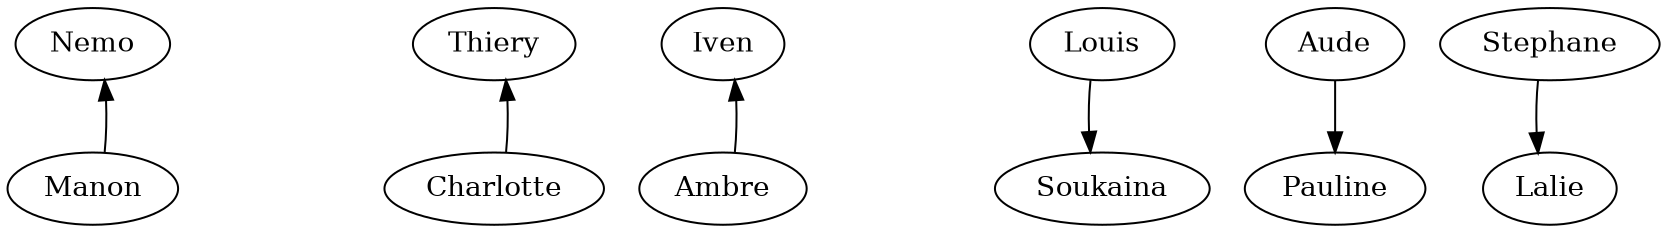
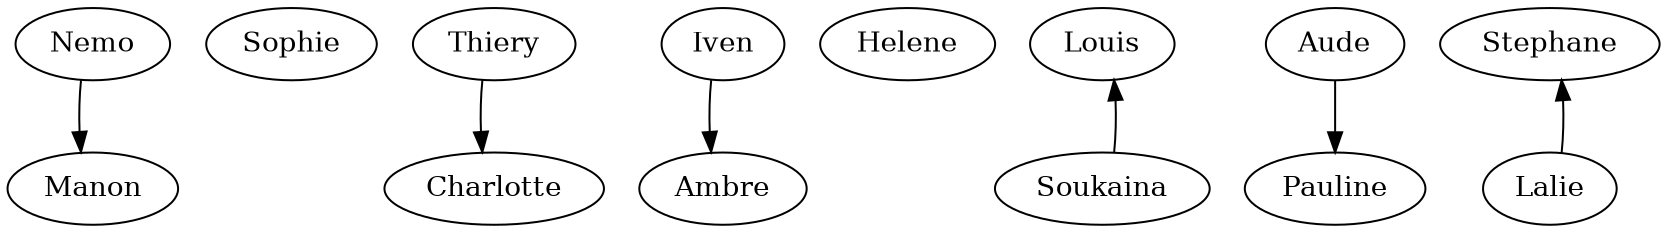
node "Sophie": added
node "Helene": added
edge "Louis" -> "Soukaina": reversed
edge "Stephane" -> "Lalie": reversed
edge "Manon" -> "Nemo": reversed
edge "Charlotte" -> "Thiery": reversed
edge "Ambre" -> "Iven": reversed
